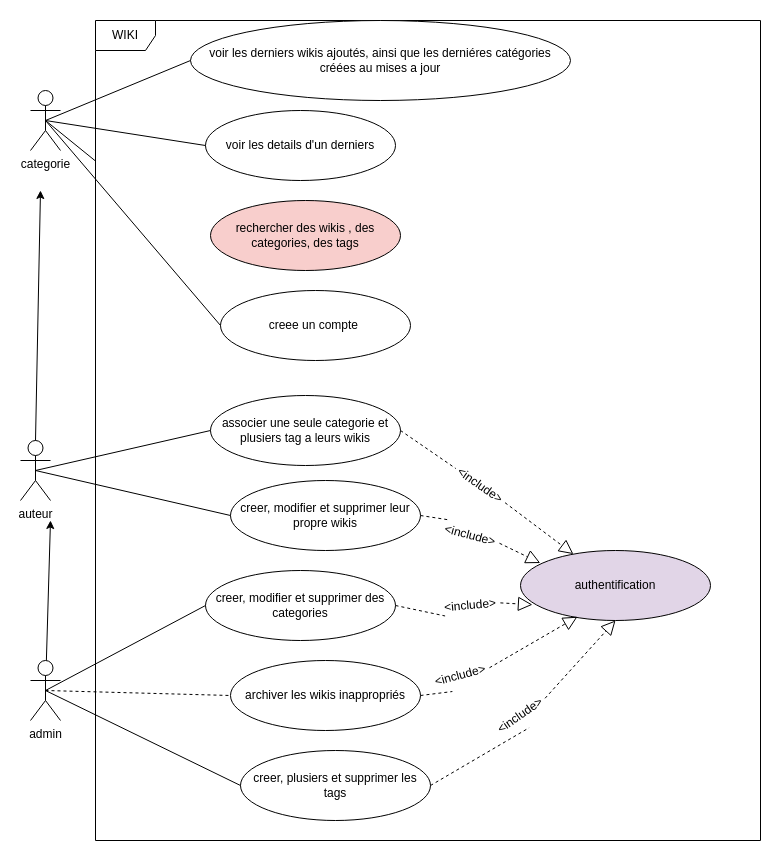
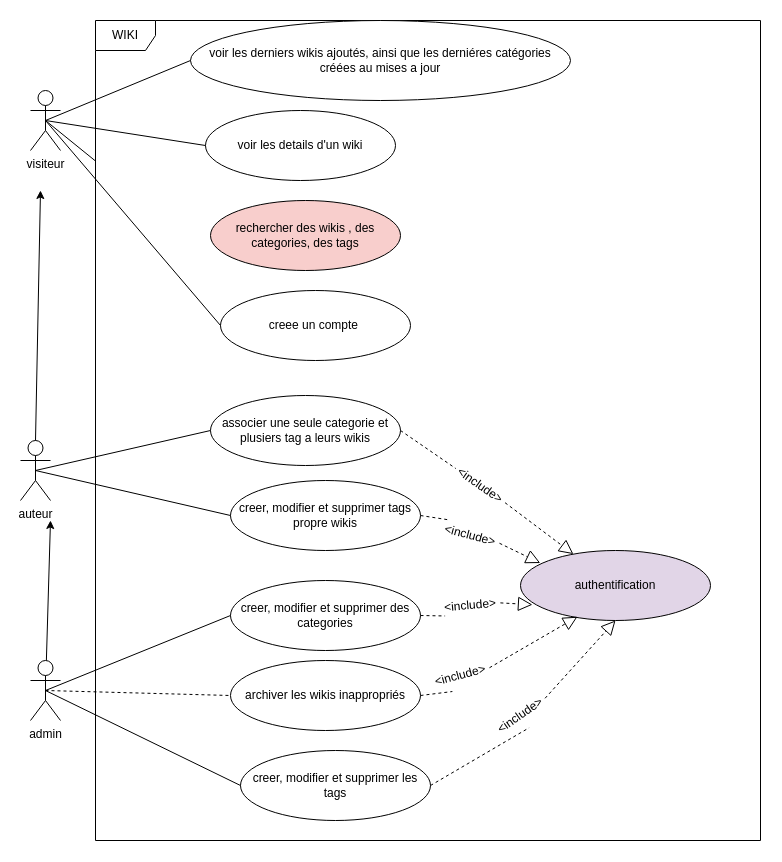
node "voir les details d'un derniers": label "voir les details d'un derniers" -> "voir les details d'un wiki"
node "categorie": label "categorie" -> "visiteur"
node "creer, modifier et supprimer leur propre wikis": label "creer, modifier et supprimer leur propre wikis" -> "creer, modifier et supprimer tags propre wikis"
node "creer, modifier et supprimer des categories": moved (301, 606) -> (326, 616)
node "creer, plusiers et supprimer les tags": label "creer, plusiers et supprimer les tags" -> "creer, modifier et supprimer les tags"
